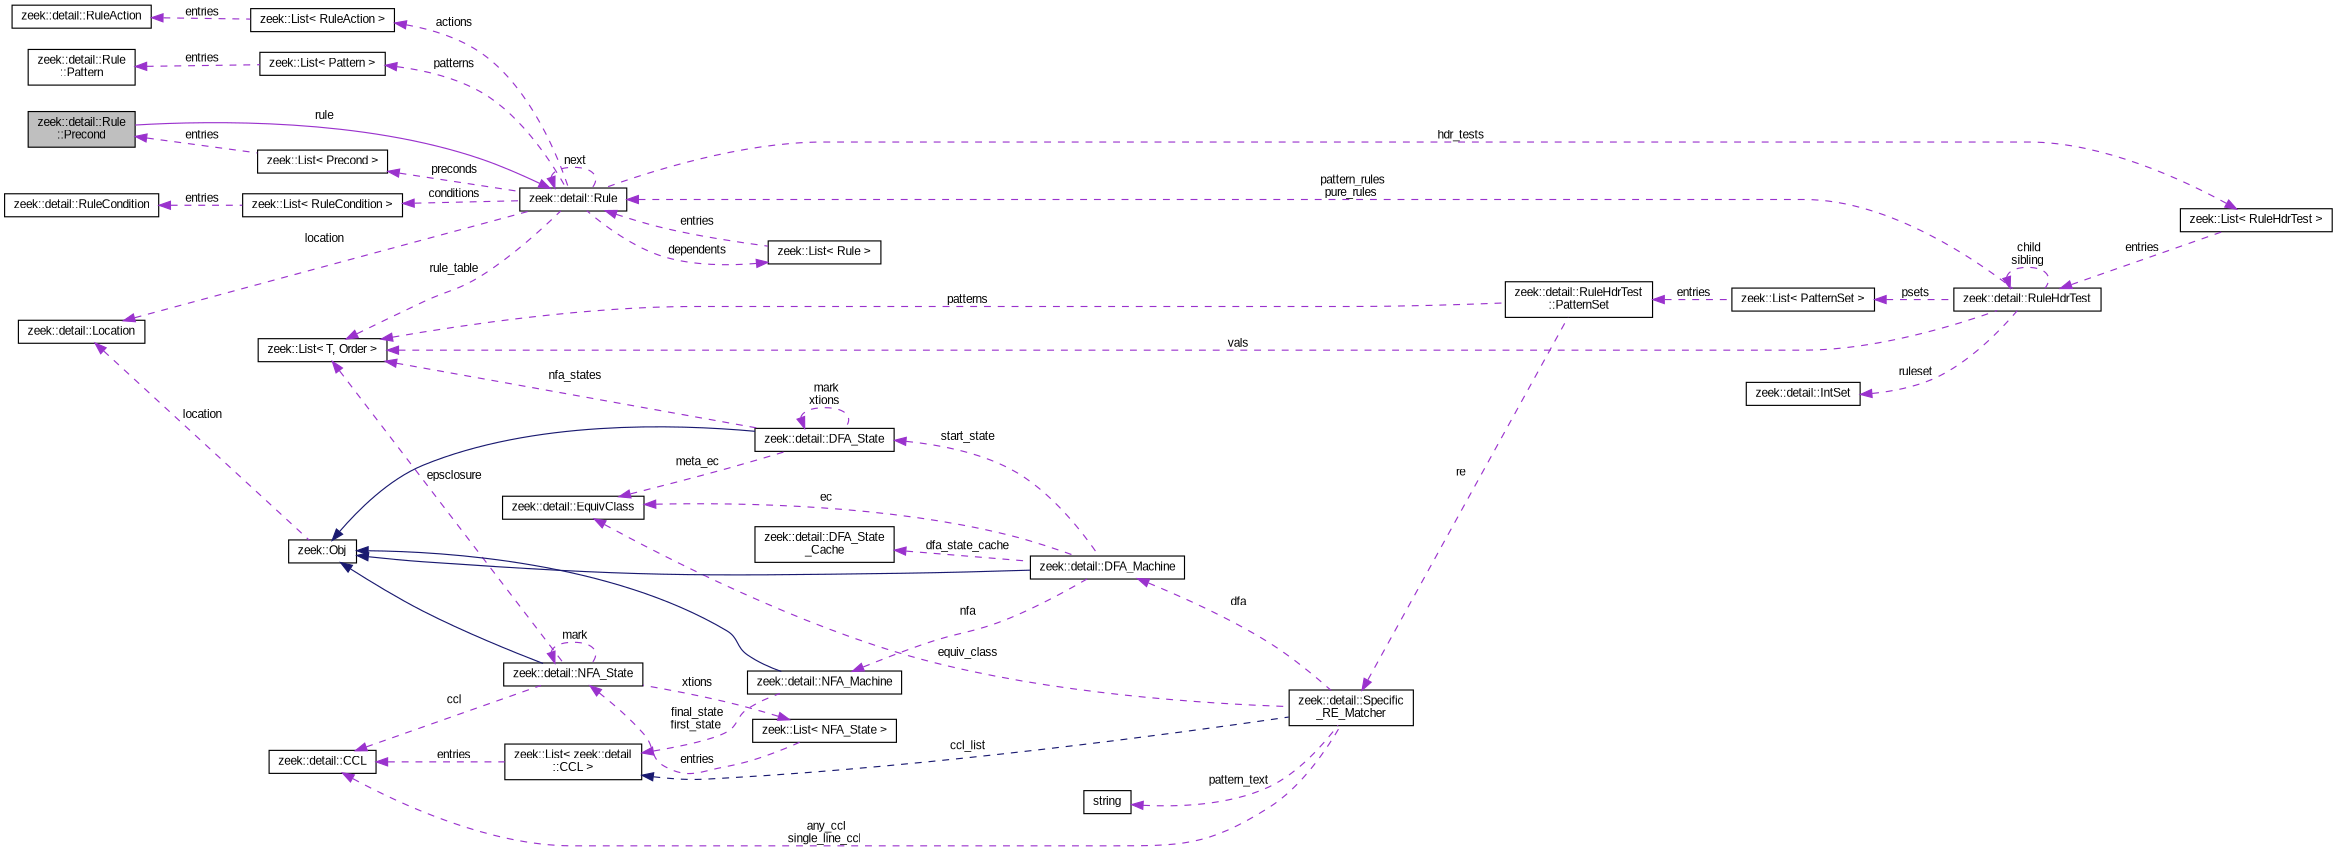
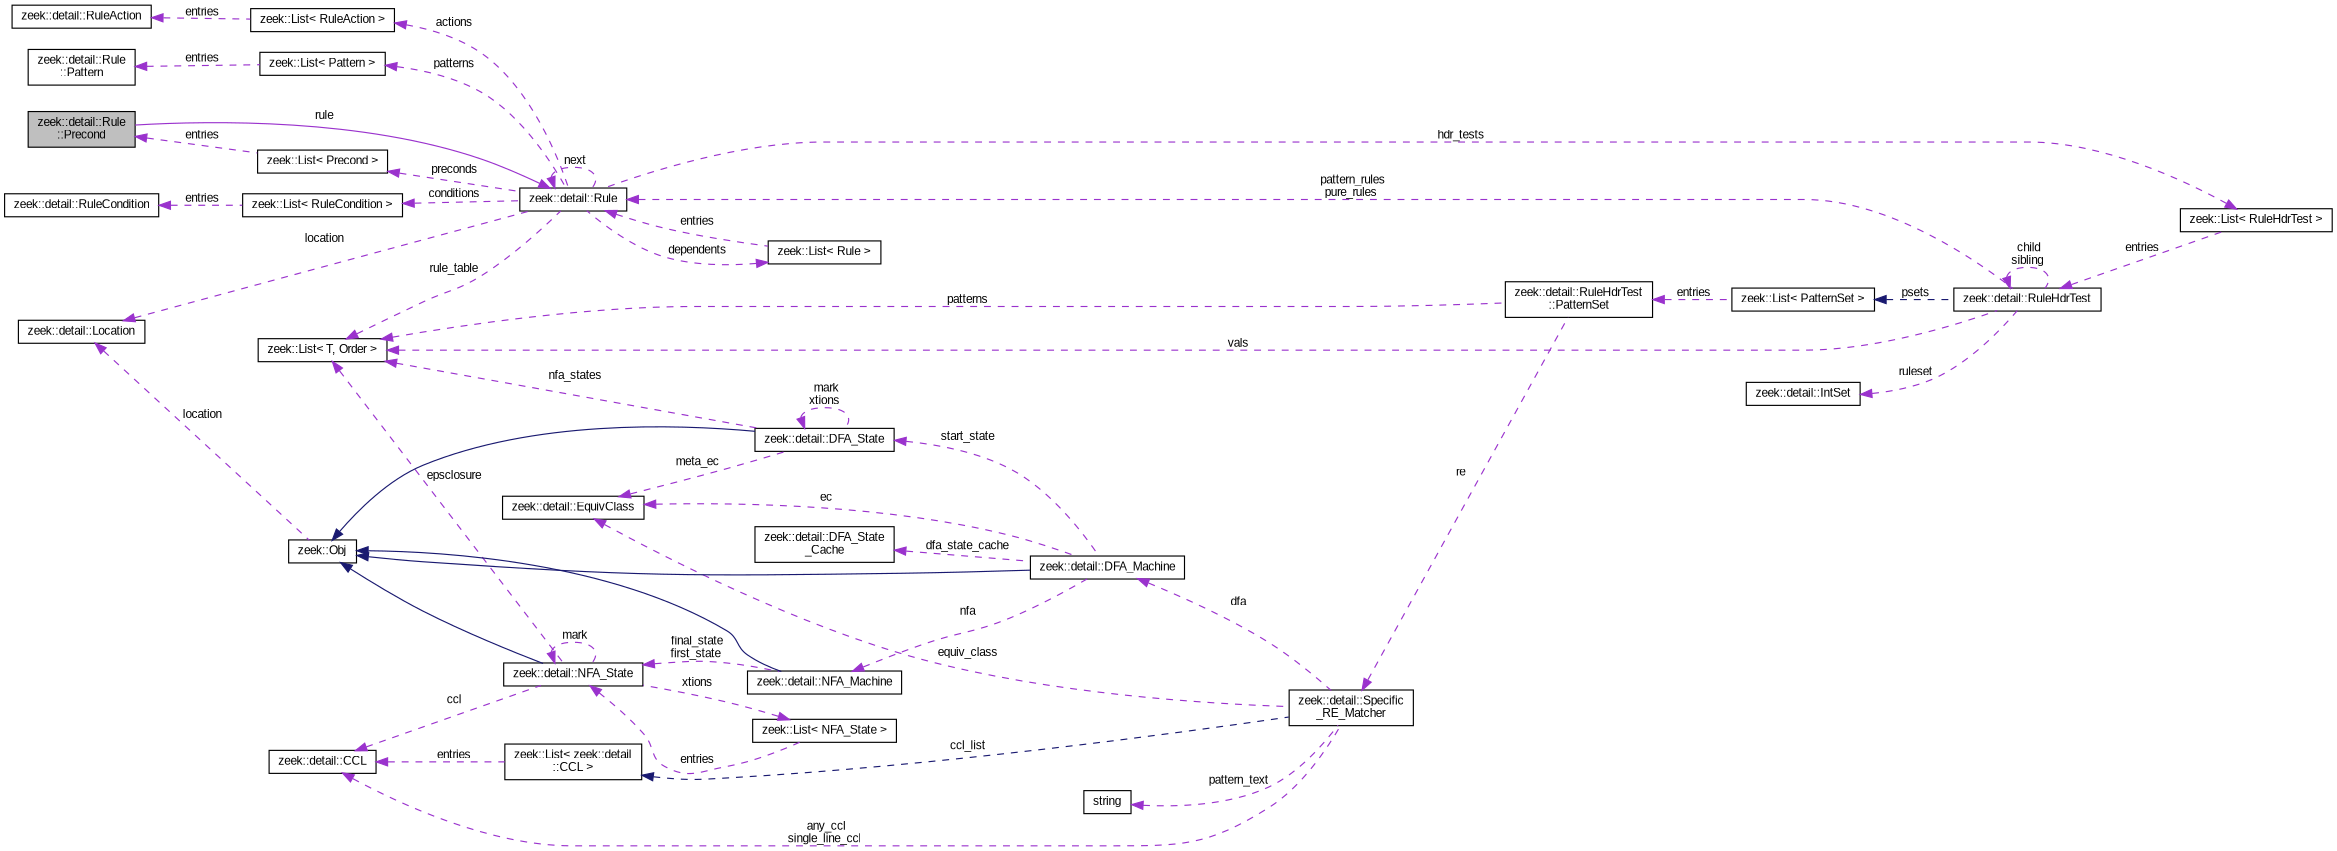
edge "zeek::detail::RuleHdrTest" -> "zeek::List< PatternSet >": color darkorchid3 -> midnightblue
edge "zeek::detail::NFA_Machine" -> "zeek::List< zeek::detail ::CCL >": now "zeek::detail::NFA_Machine" -> "zeek::detail::NFA_State"
